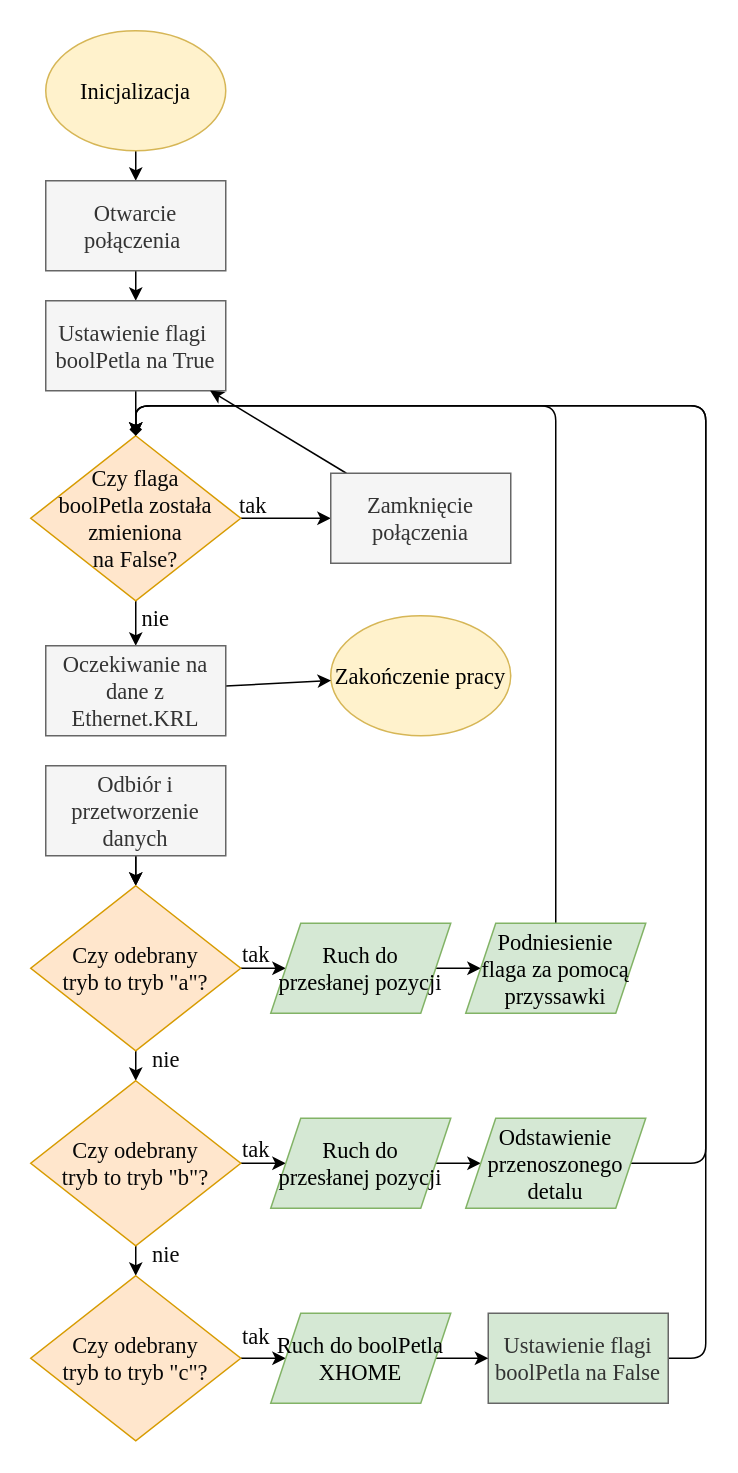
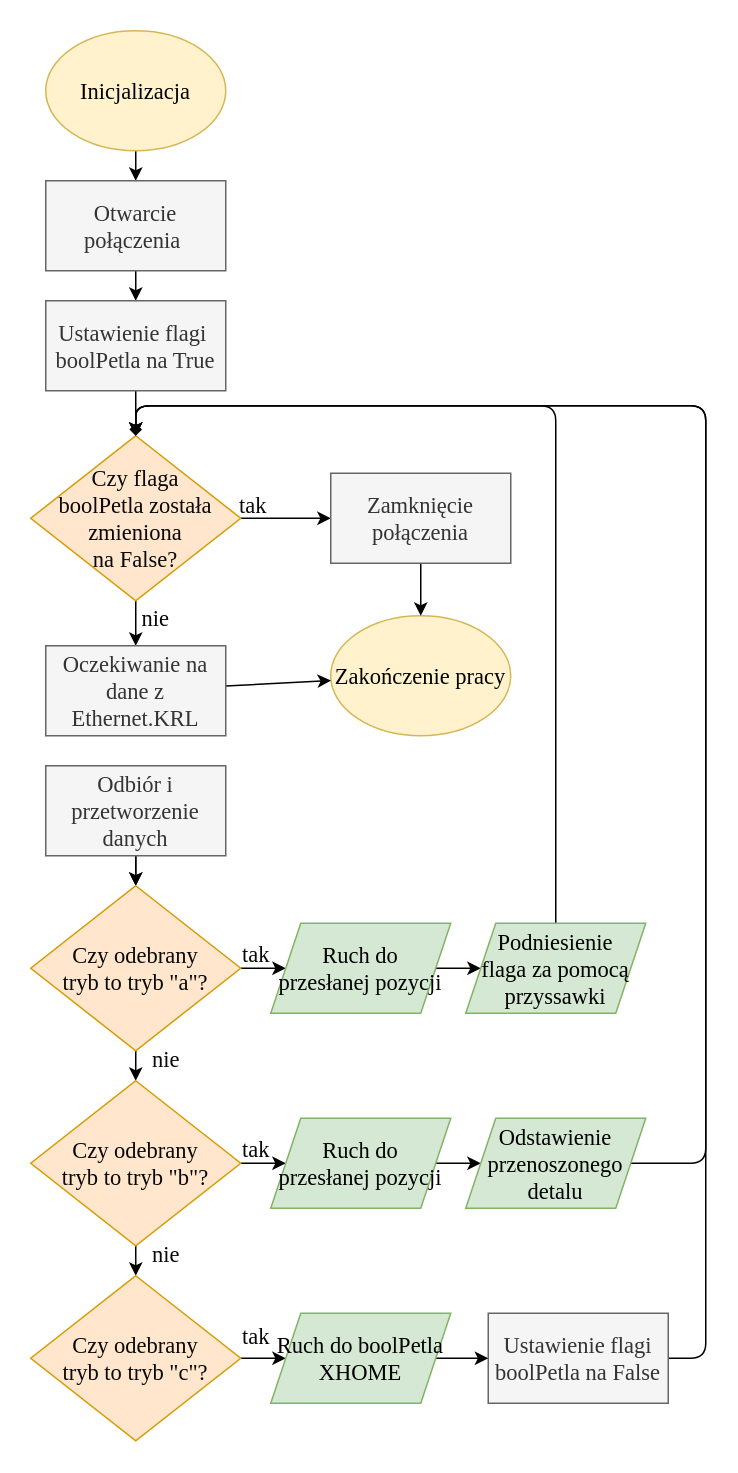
edge "Zamknięcie połączenia" -> "Ustawienie flagi boolPetla na True": now "Zamknięcie połączenia" -> "Zakończenie pracy"
node "Ustawienie flagi boolPetla na False": fillcolor #d5e8d4 -> #f5f5f5
